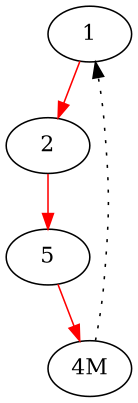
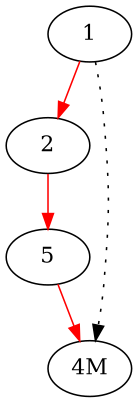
edge "4M" -> "1": reversed
